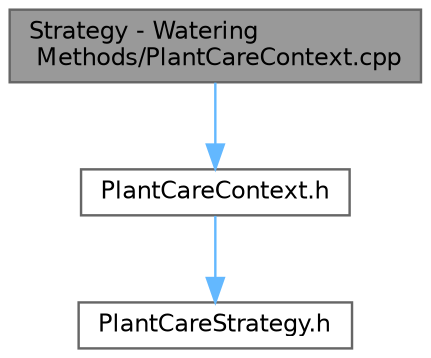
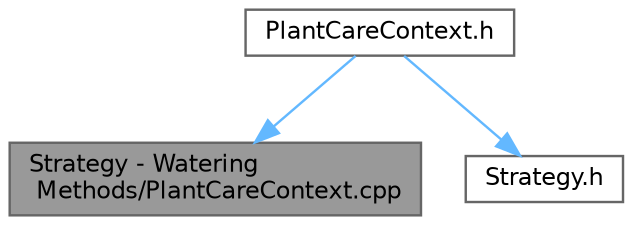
edge "Strategy - Watering Methods/PlantCareContext.cpp" -> "PlantCareContext.h": reversed
node "PlantCareStrategy.h": label "PlantCareStrategy.h" -> "Strategy.h"
